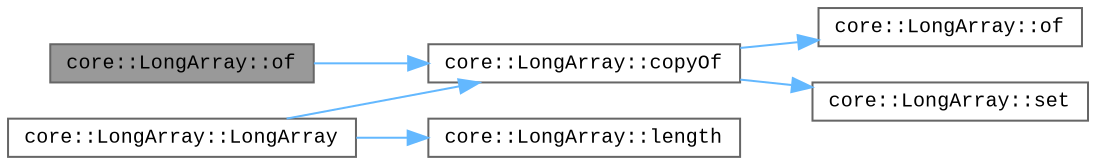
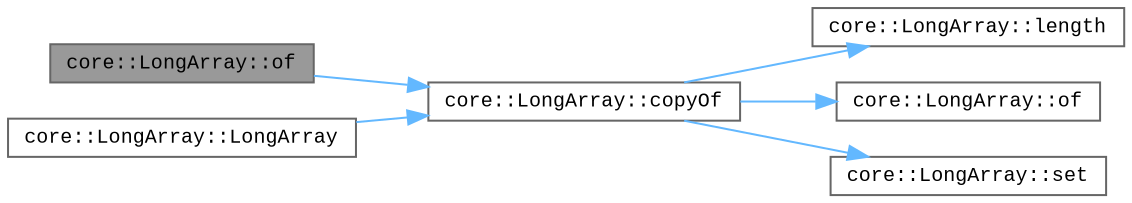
edge "core::LongArray::LongArray" -> "core::LongArray::length": now "core::LongArray::copyOf" -> "core::LongArray::length"
